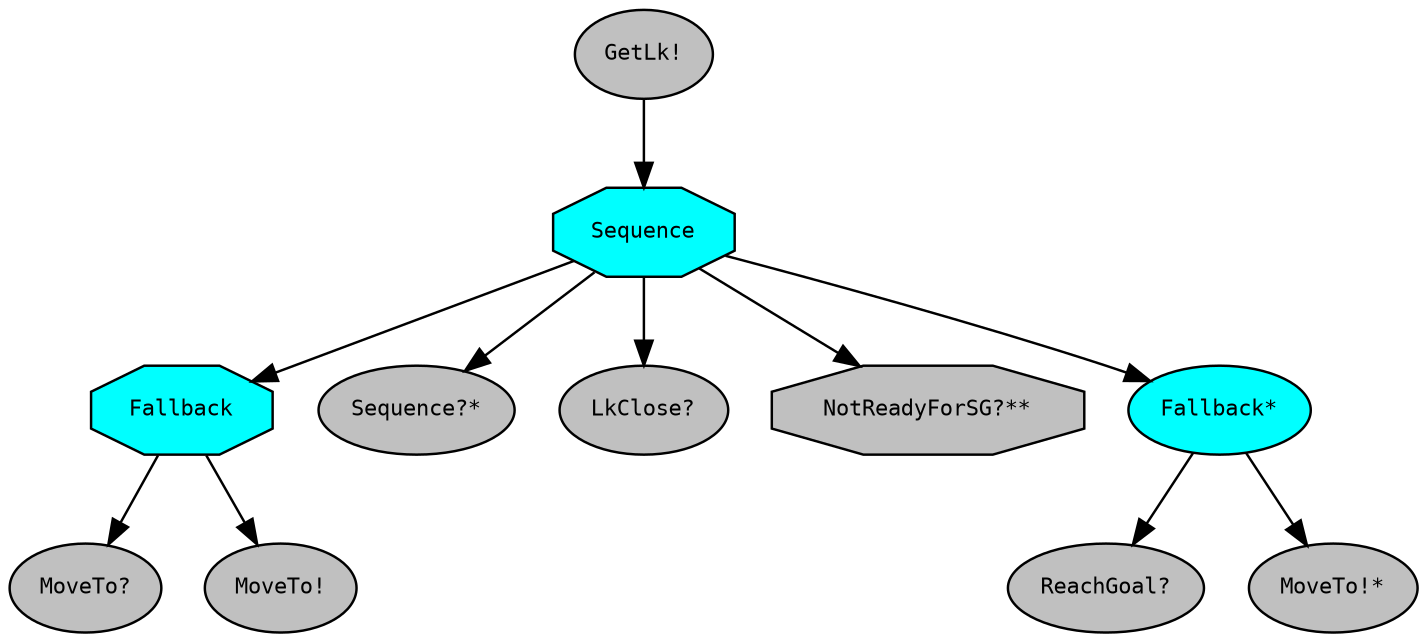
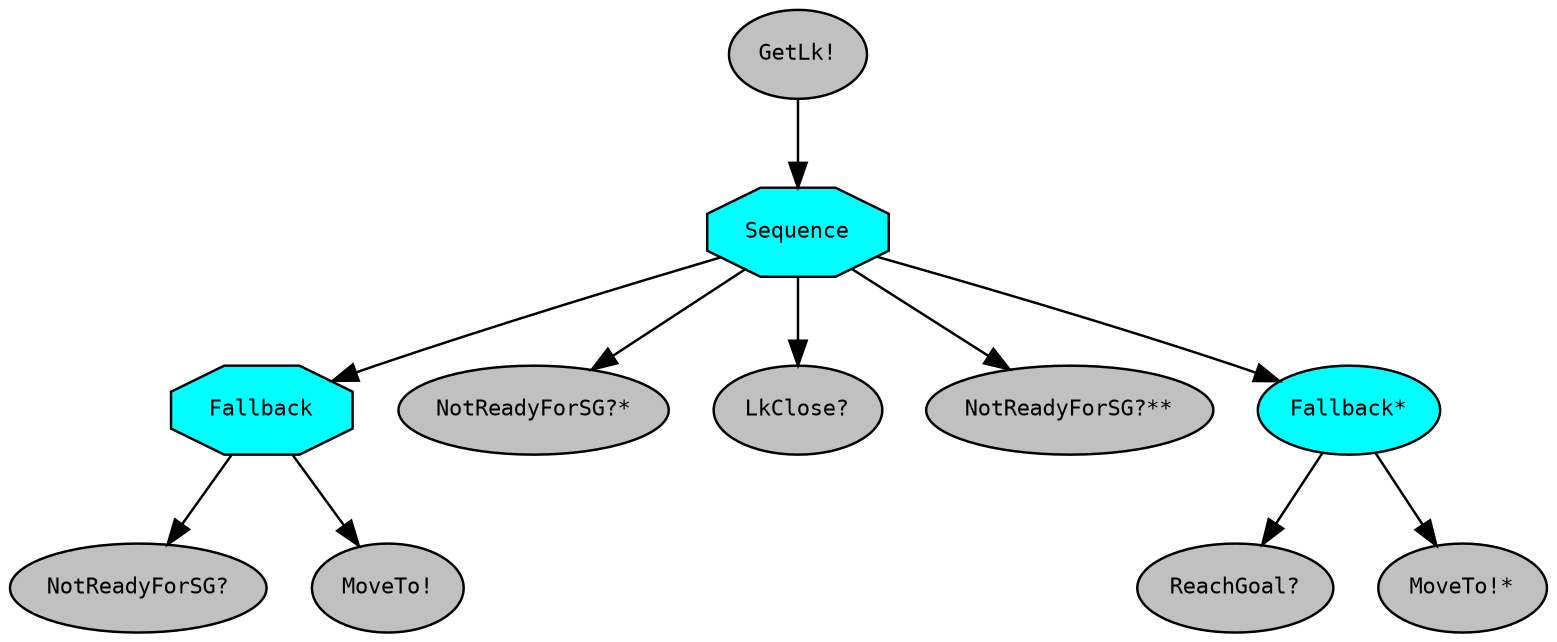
node "Sequence?*": label "Sequence?*" -> "NotReadyForSG?*"
node "NotReadyForSG?**": shape octagon -> ellipse
node "MoveTo?": label "MoveTo?" -> "NotReadyForSG?"
